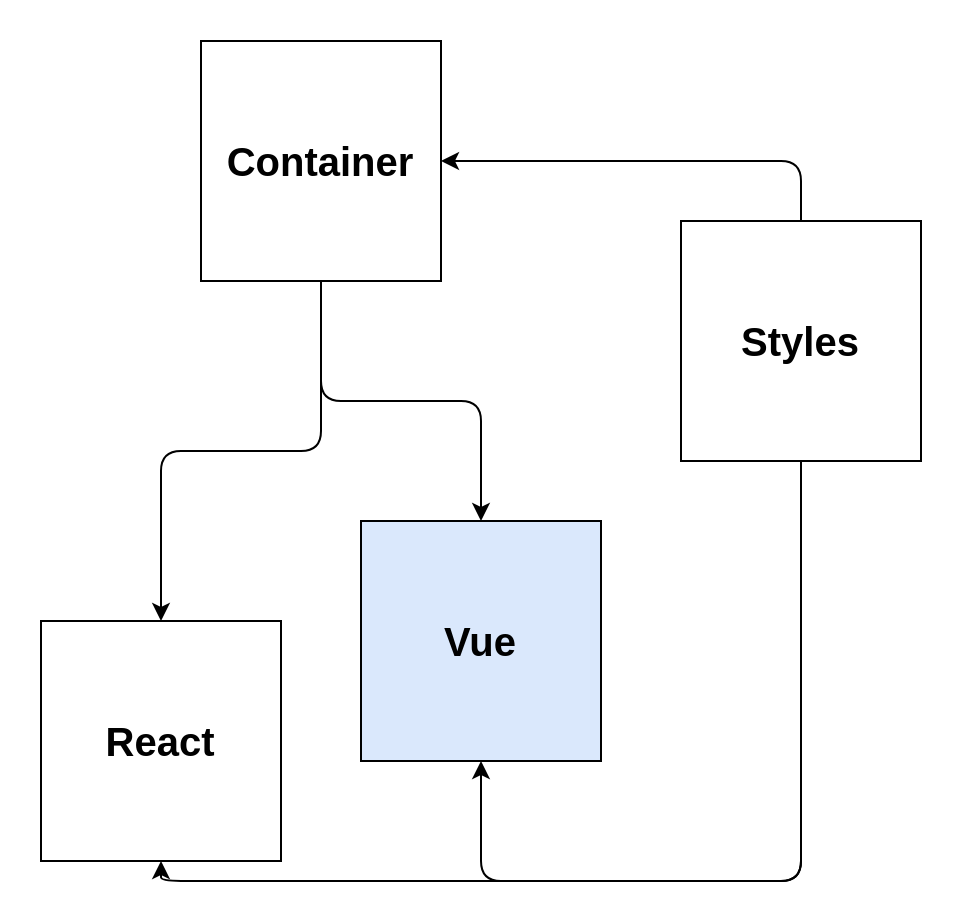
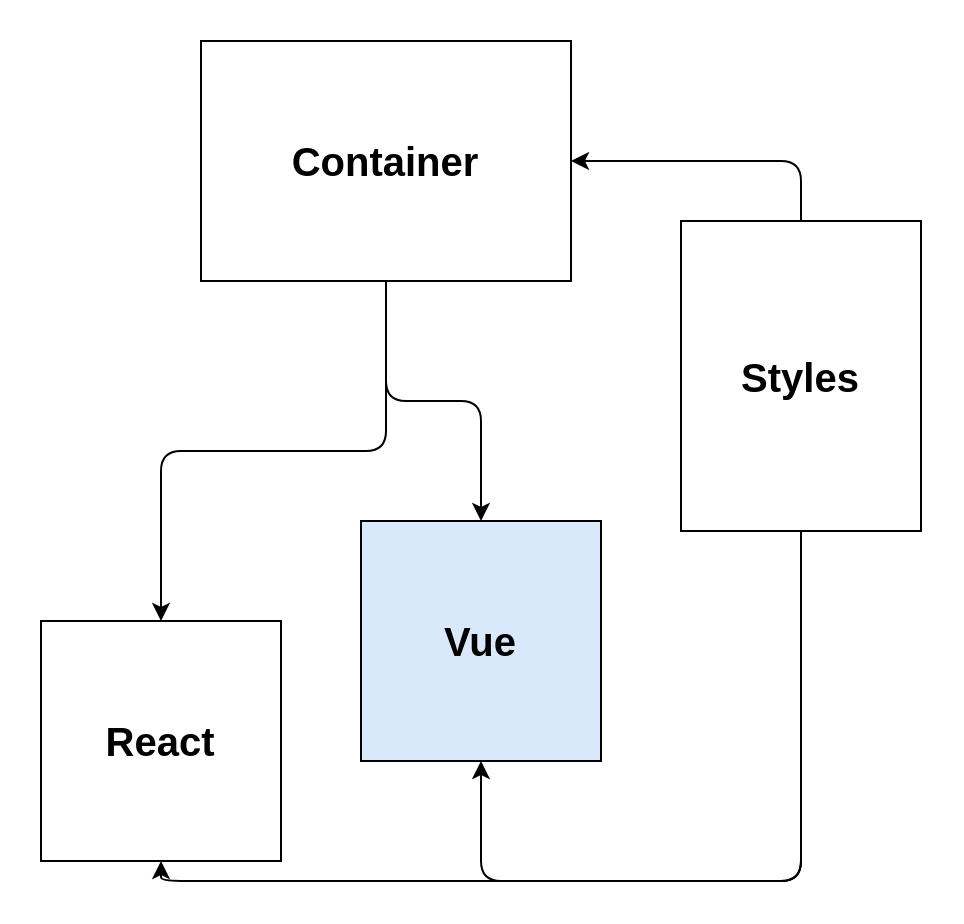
node "Container": size 240x240 -> 370x240
node "Styles": size 240x240 -> 240x310
